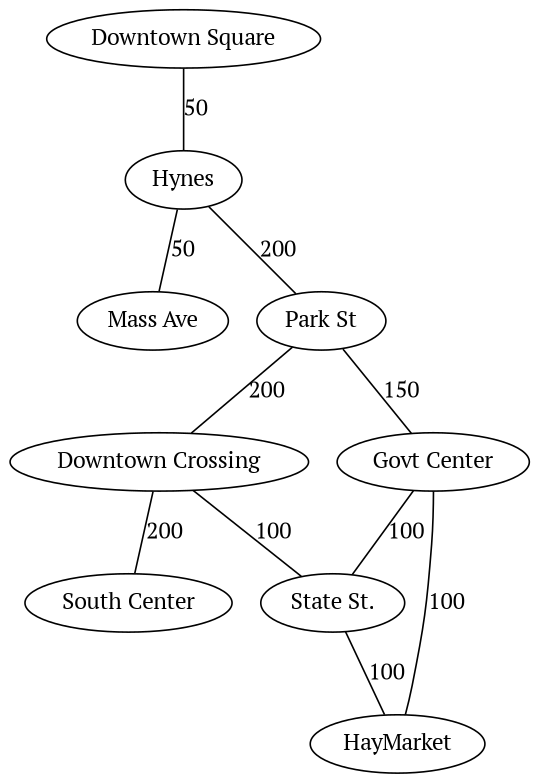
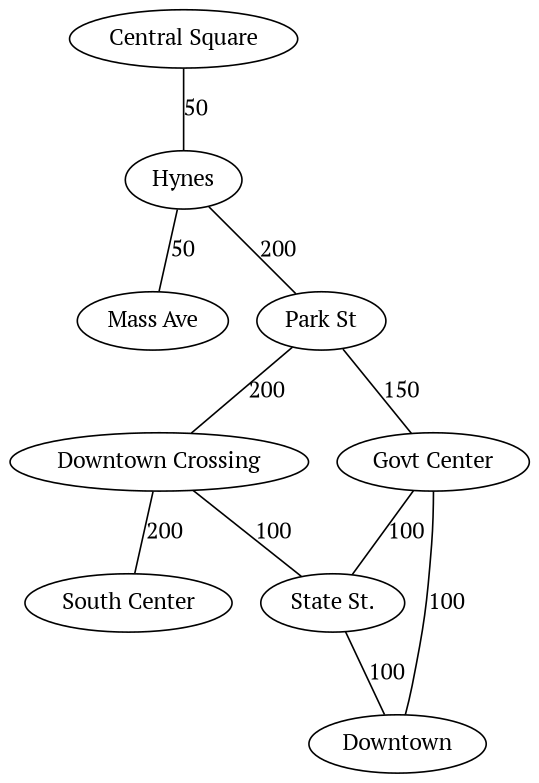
node "Downtown Square": label "Downtown Square" -> "Central Square"
node "HayMarket": label "HayMarket" -> "Downtown"
